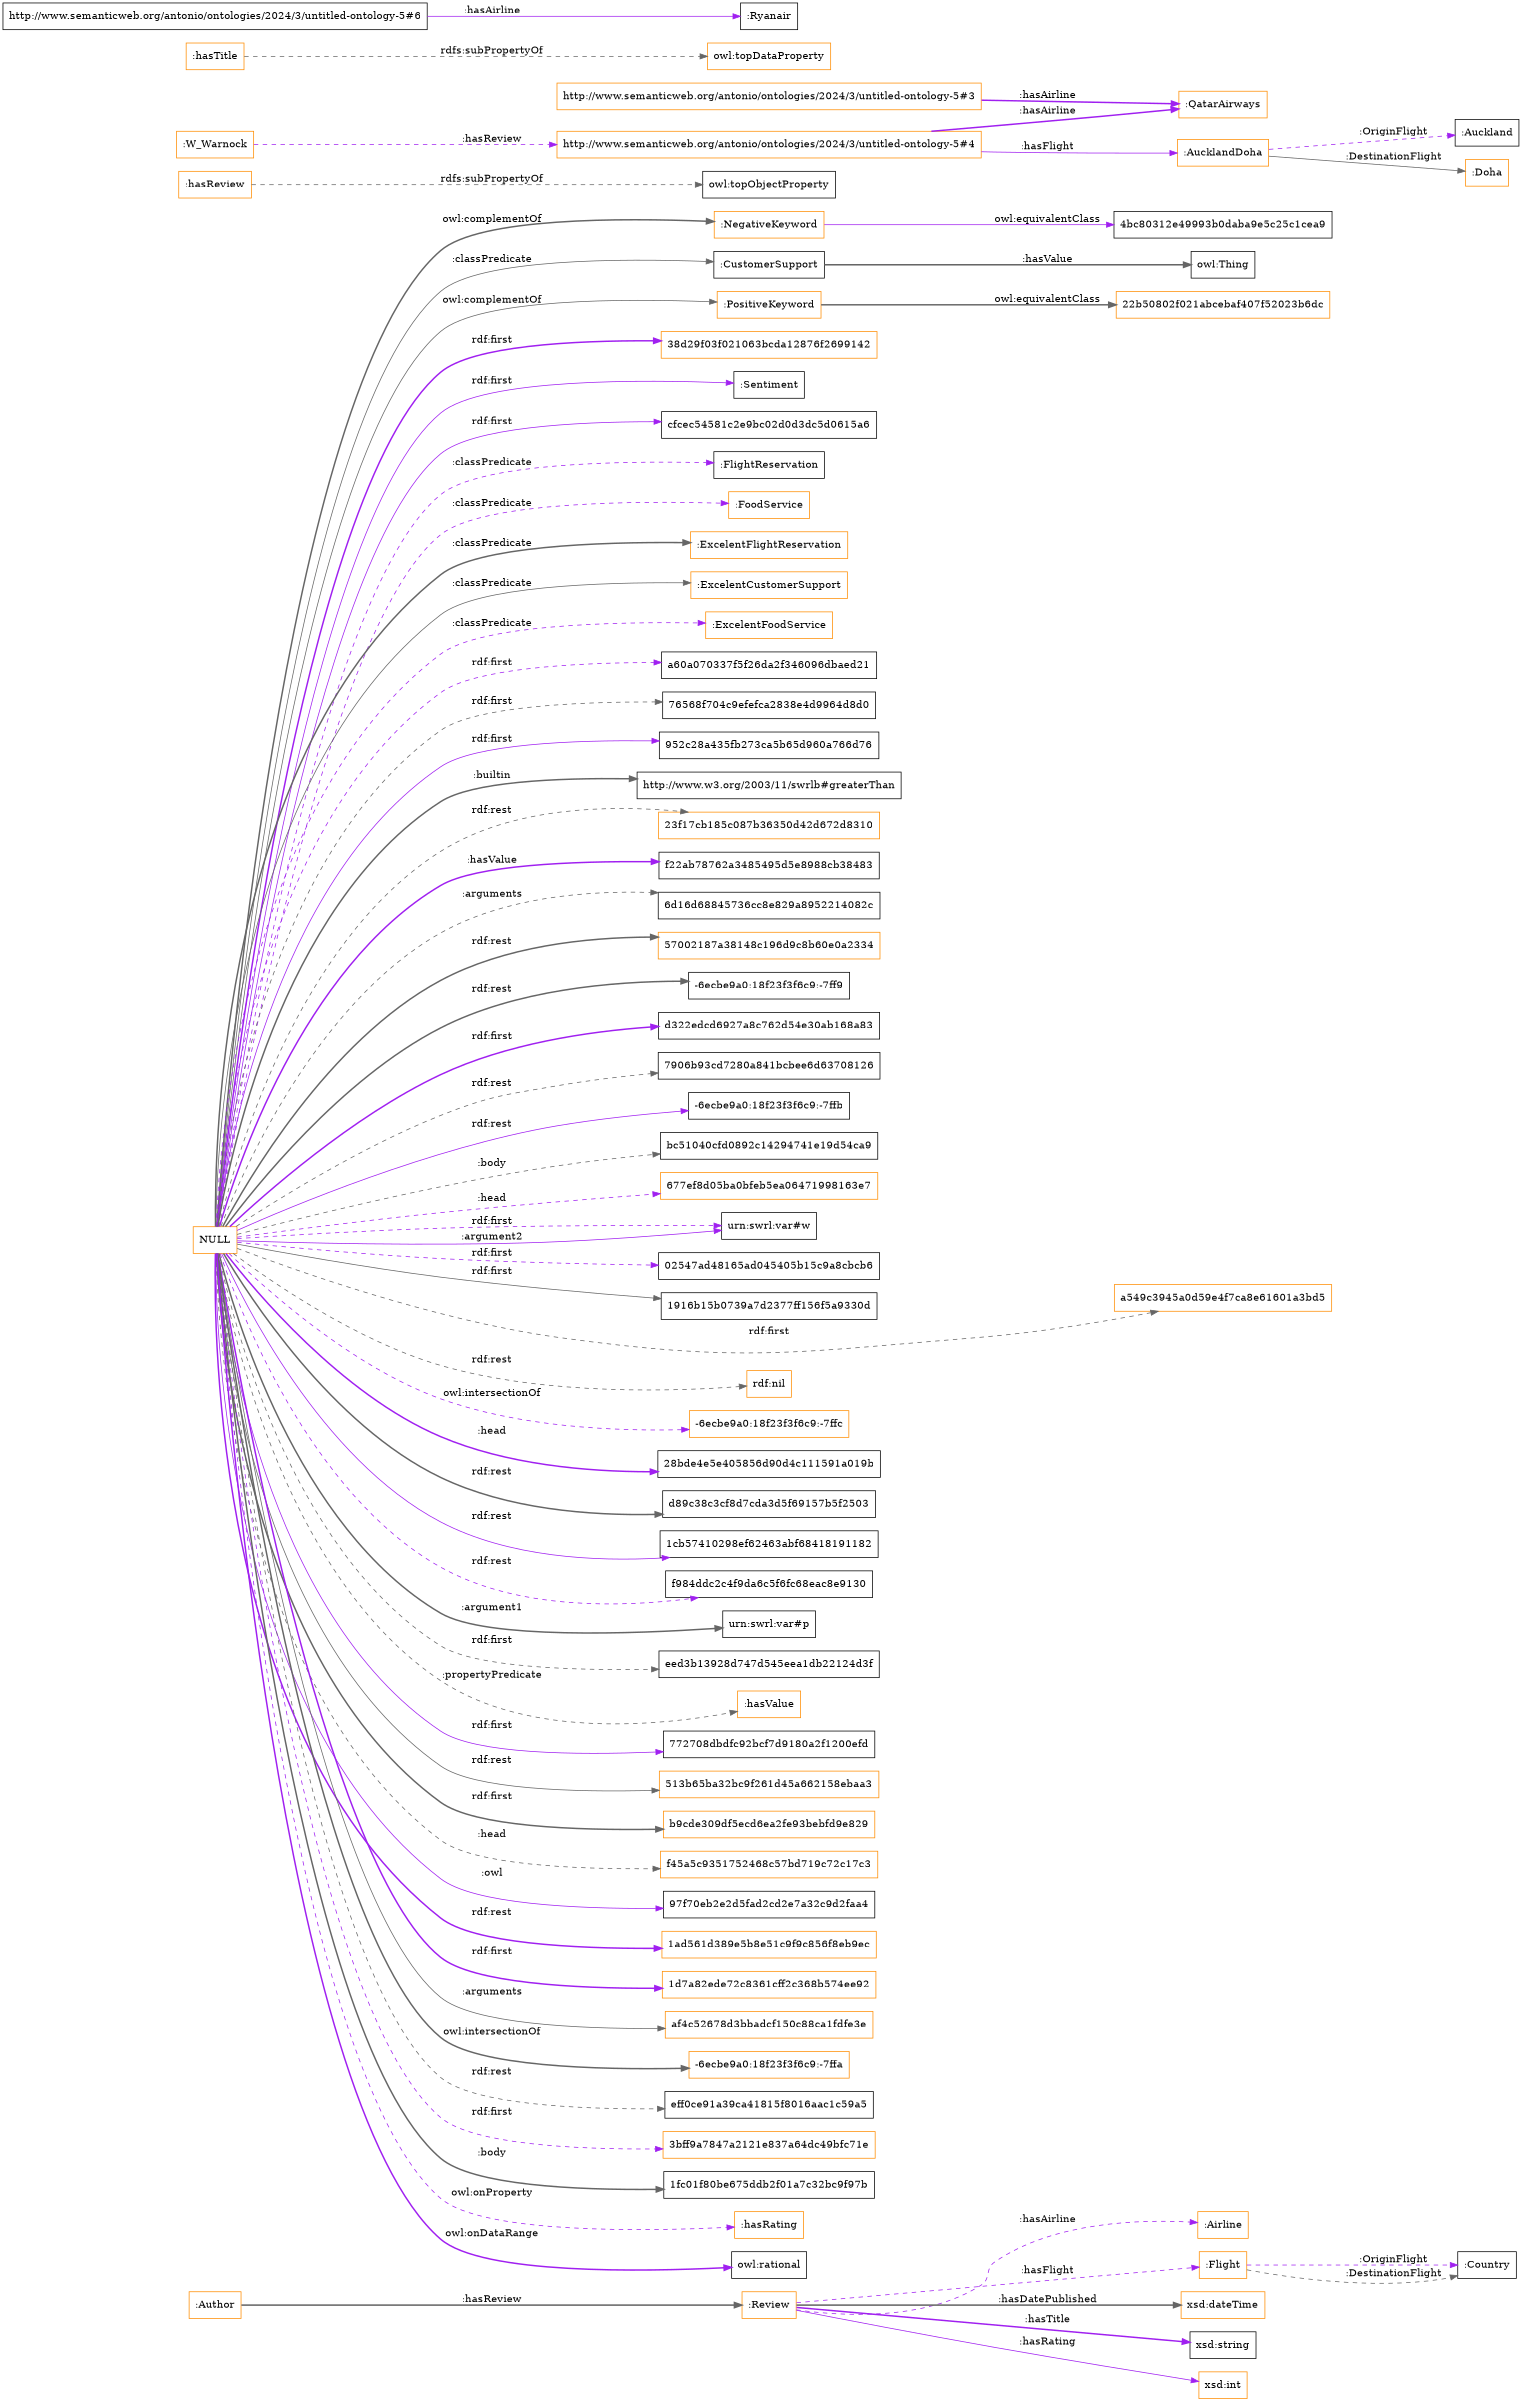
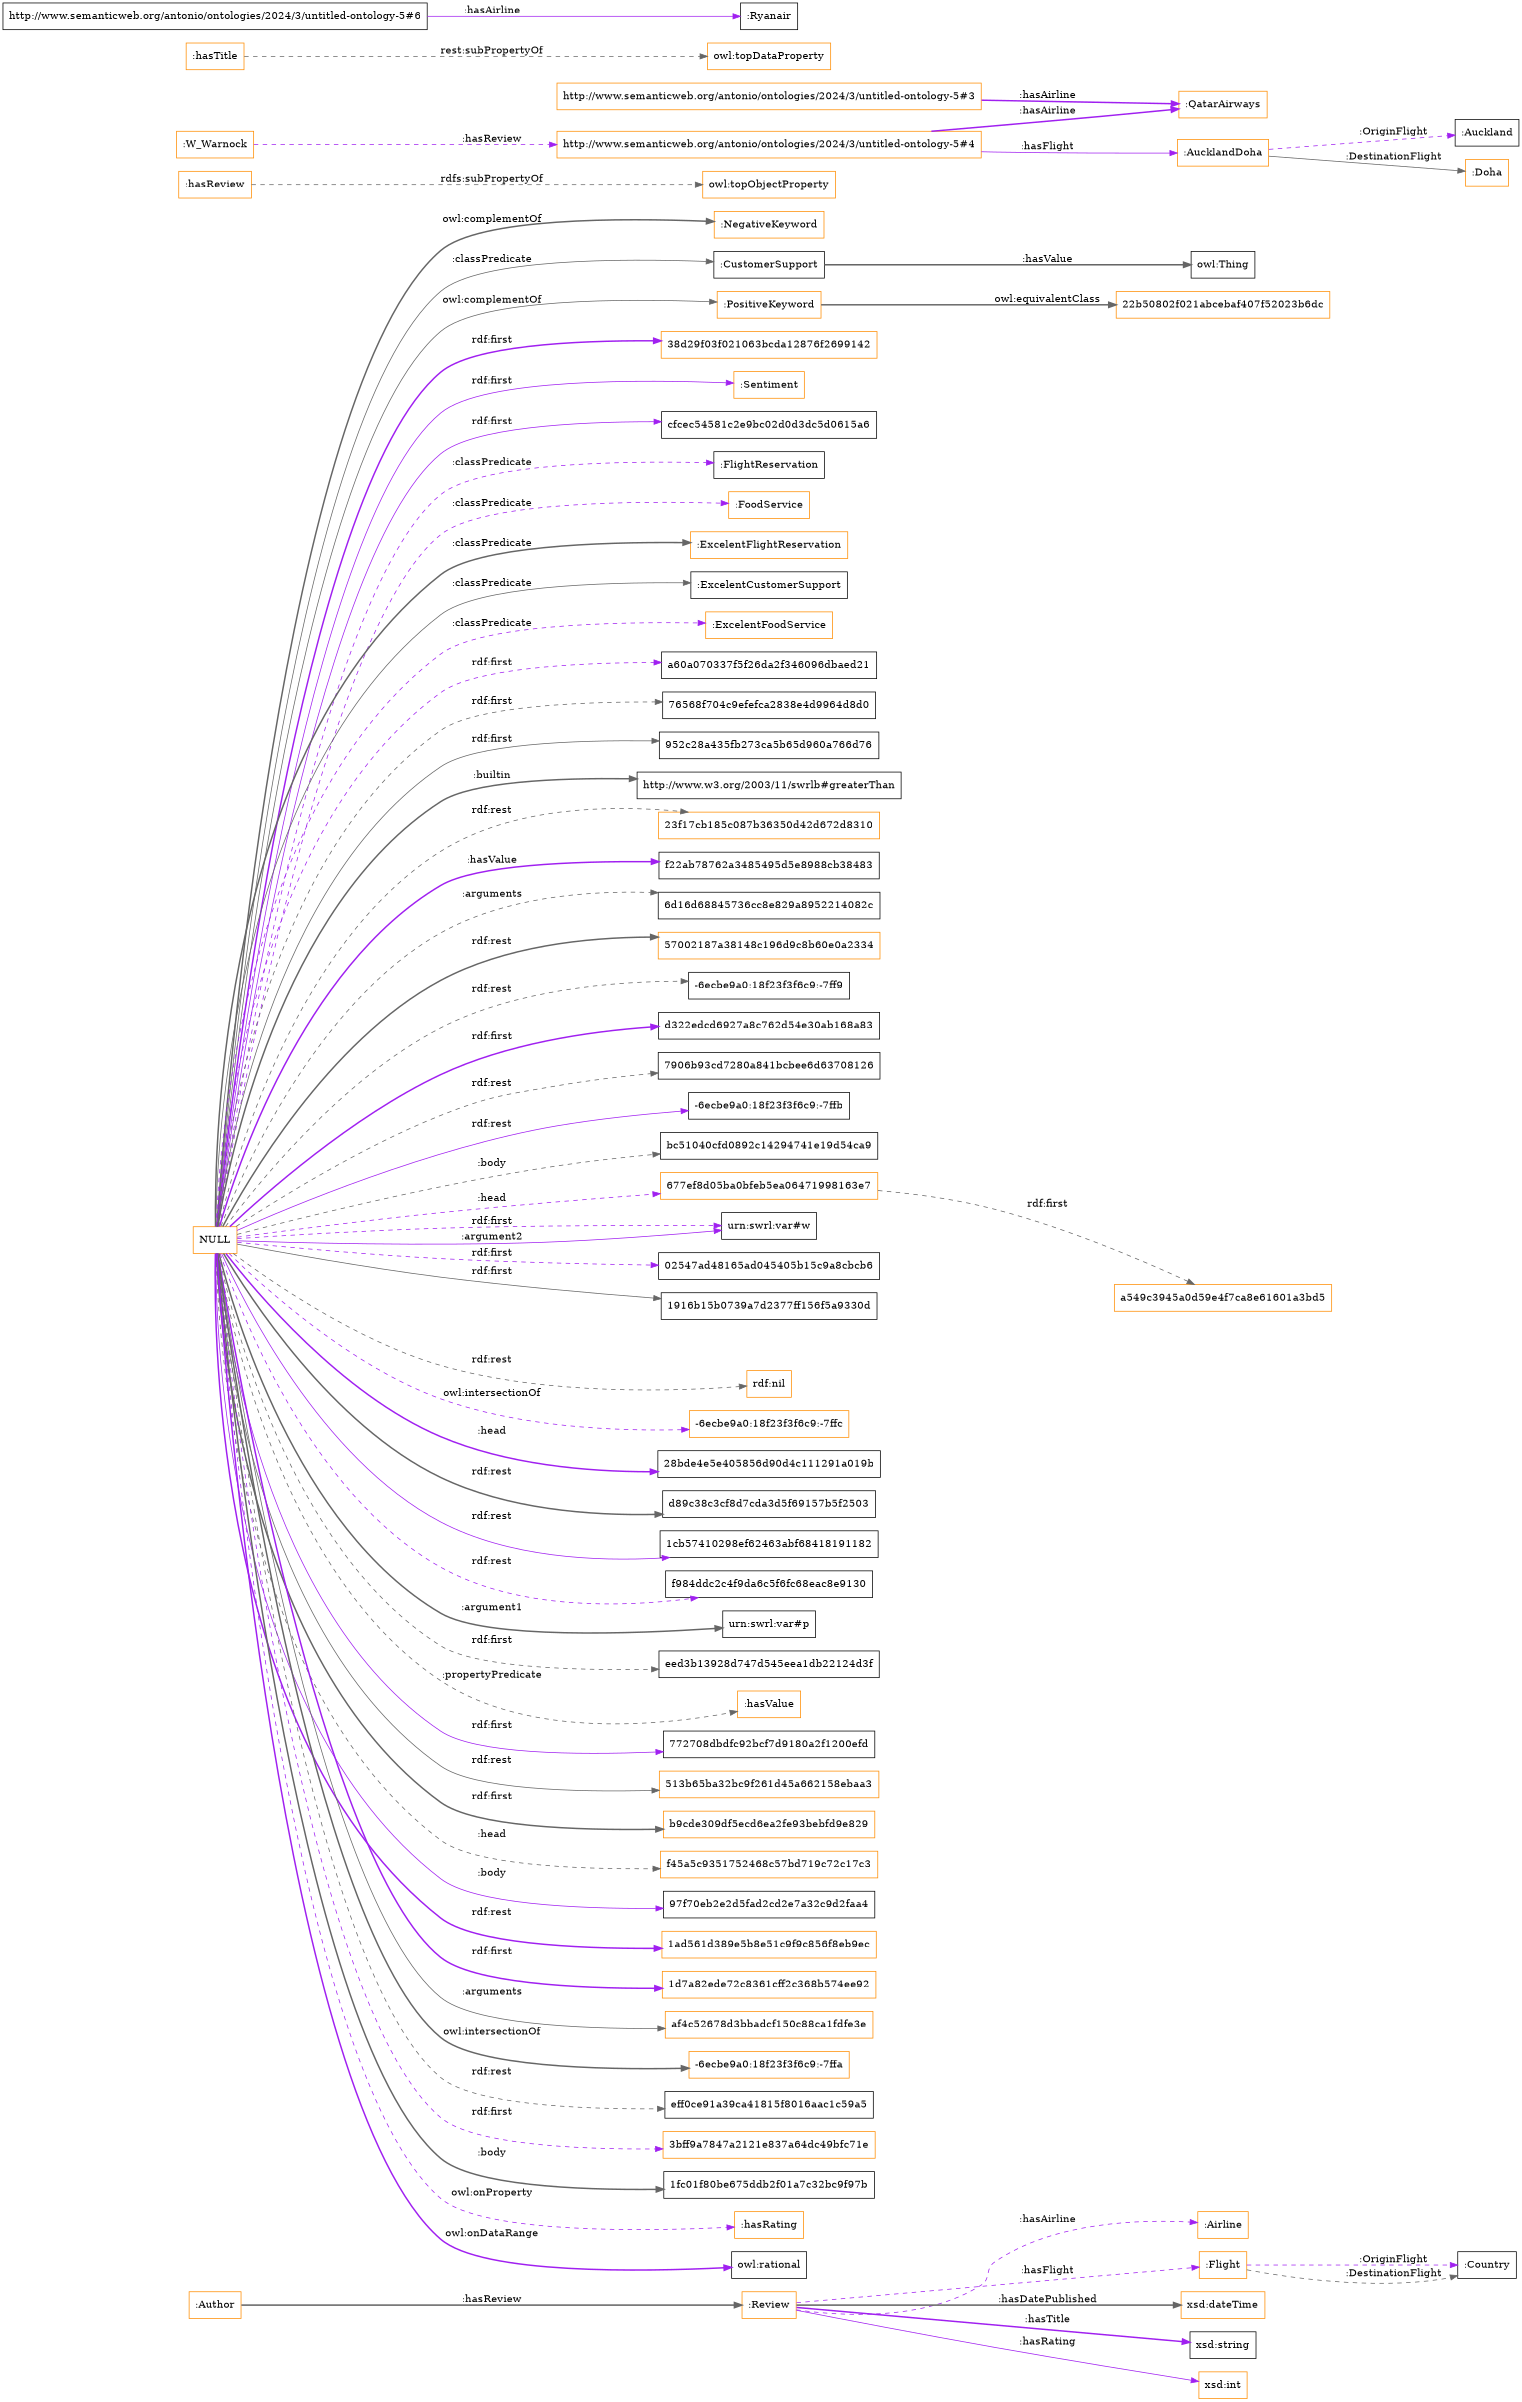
edge ":hasTitle" -> "owl:topDataProperty": label "rdfs:subPropertyOf" -> "rest:subPropertyOf"
node "owl:topObjectProperty": color black -> darkorange
node "4bc80312e49993b0daba9e5c25c1cea9": removed
node ":Sentiment": color black -> darkorange
node ":ExcelentCustomerSupport": color darkorange -> black
edge "NULL" -> "952c28a435fb273ca5b65d960a766d76": color purple -> gray40
edge "NULL" -> "-6ecbe9a0:18f23f3f6c9:-7ff9": style bold -> dashed
edge "NULL" -> "a549c3945a0d59e4f7ca8e61601a3bd5": now "677ef8d05ba0bfeb5ea06471998163e7" -> "a549c3945a0d59e4f7ca8e61601a3bd5"
node "28bde4e5e405856d90d4c111591a019b": label "28bde4e5e405856d90d4c111591a019b" -> "28bde4e5e405856d90d4c111291a019b"
edge "NULL" -> "97f70eb2e2d5fad2cd2e7a32c9d2faa4": label ":owl" -> ":body"
